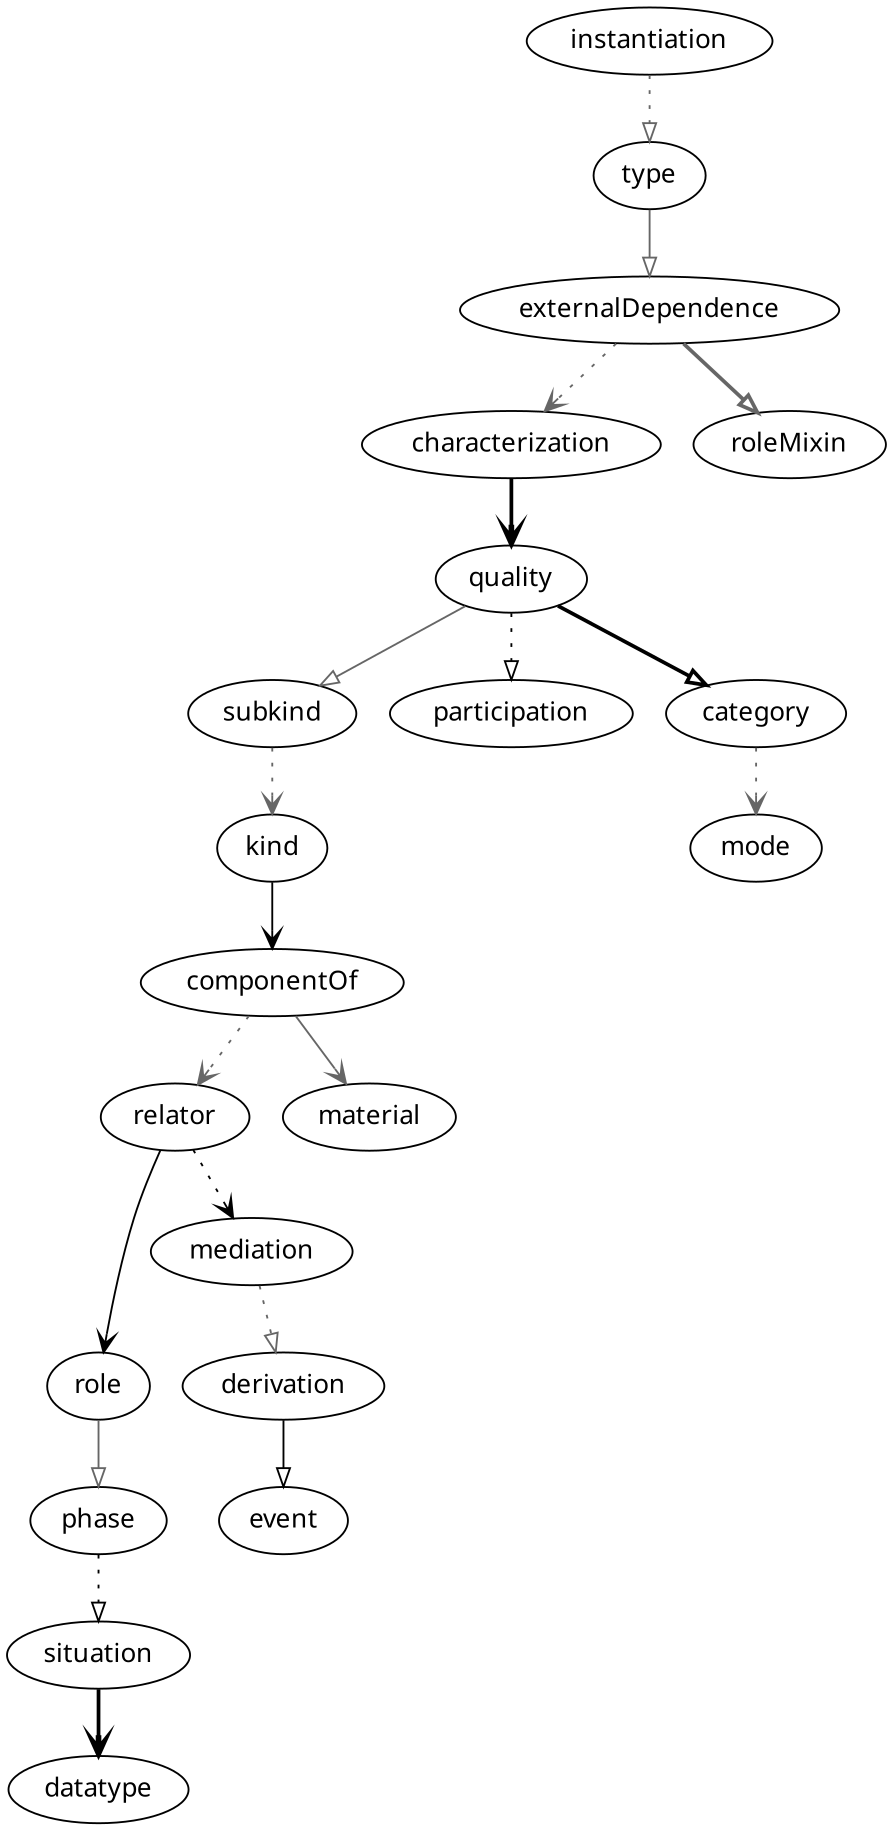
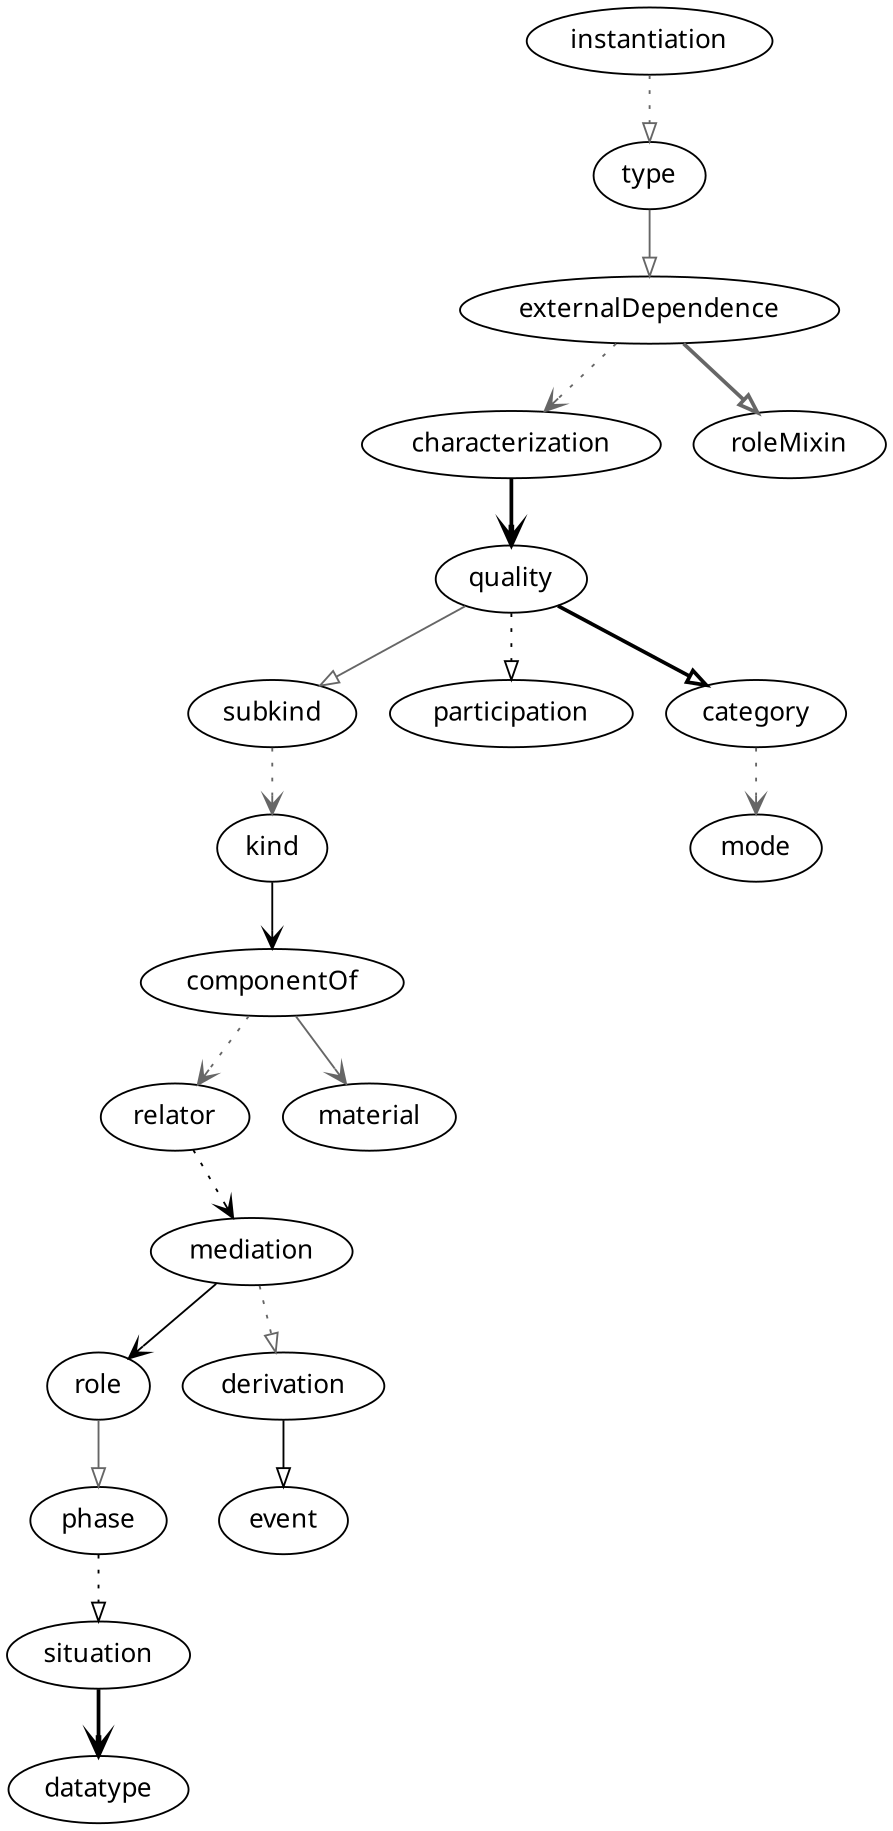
edge "relator" -> "role": now "mediation" -> "role"
